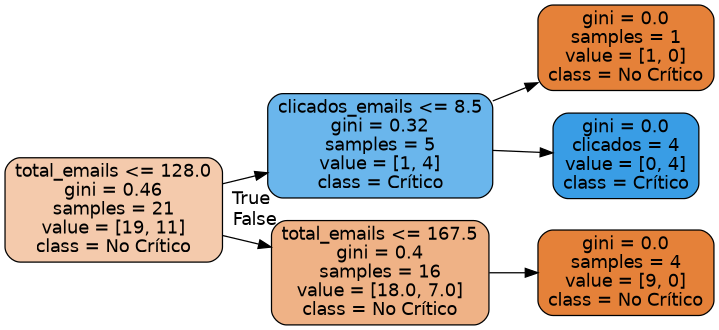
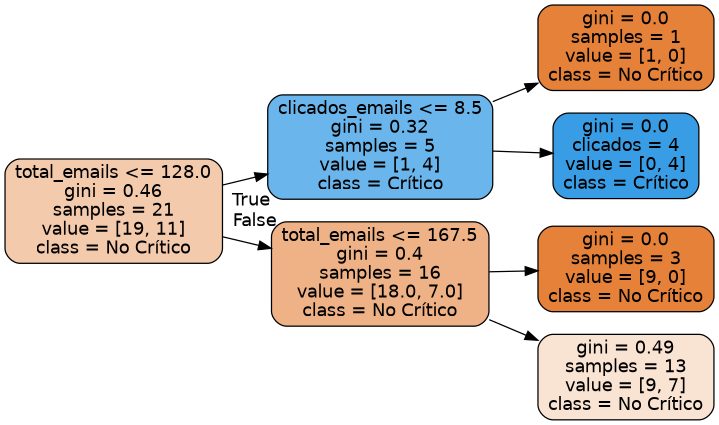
node "gini = 0.0 samples = 4 value = [9, 0] class = No Crítico": label "gini = 0.0 samples = 4 value = [9, 0] class = No Crítico" -> "gini = 0.0 samples = 3 value = [9, 0] class = No Crítico"
node "gini = 0.49 samples = 13 value = [9, 7] class = No Crítico": added
